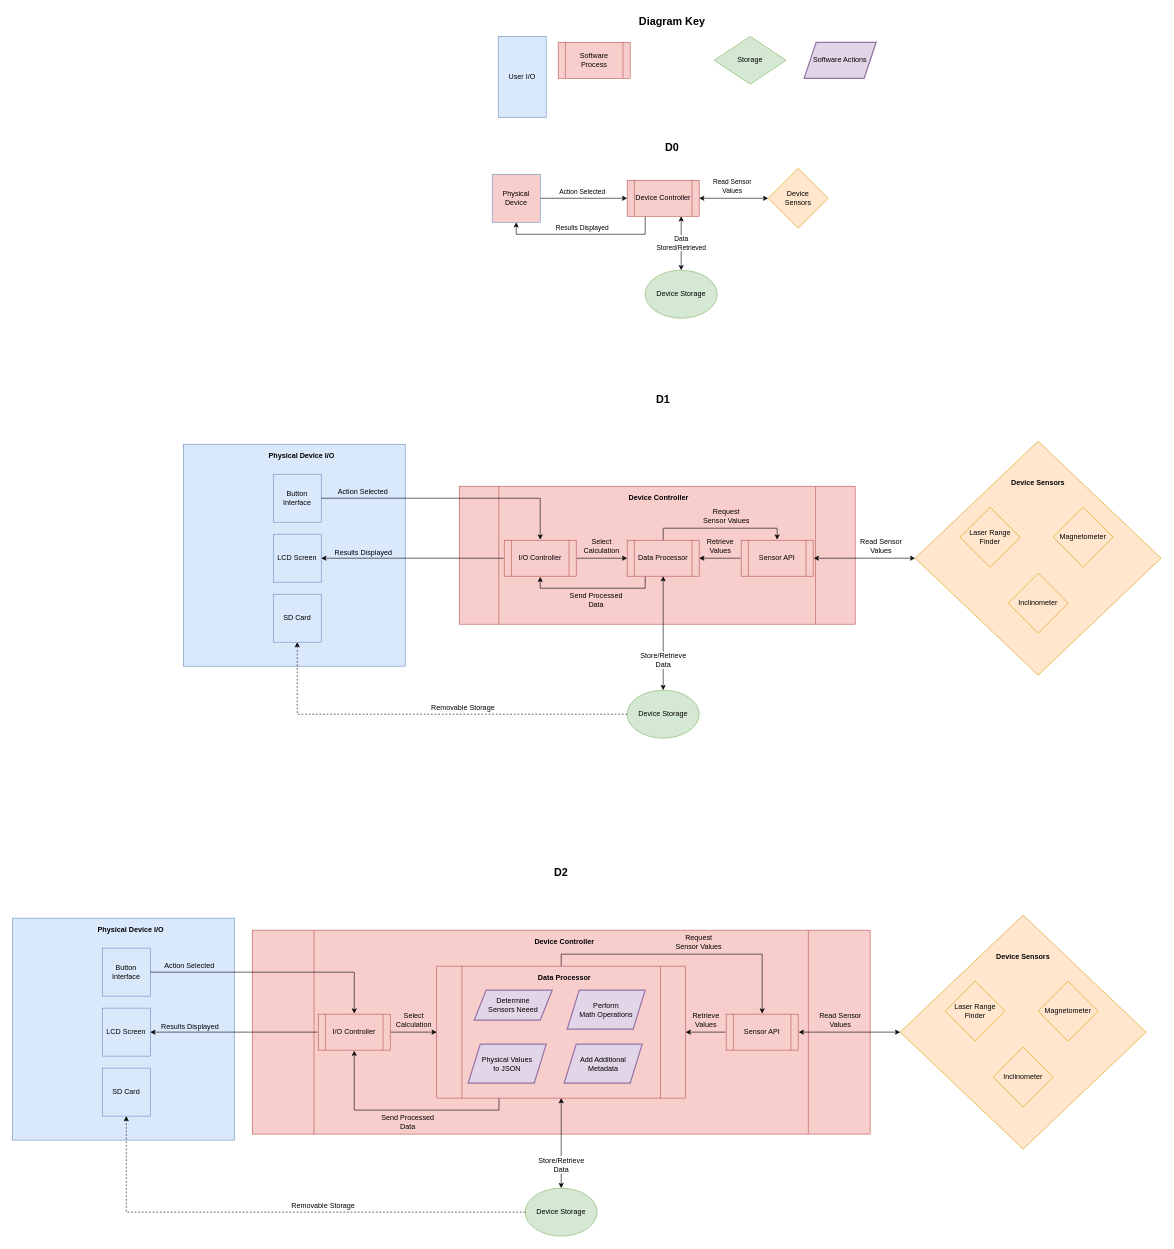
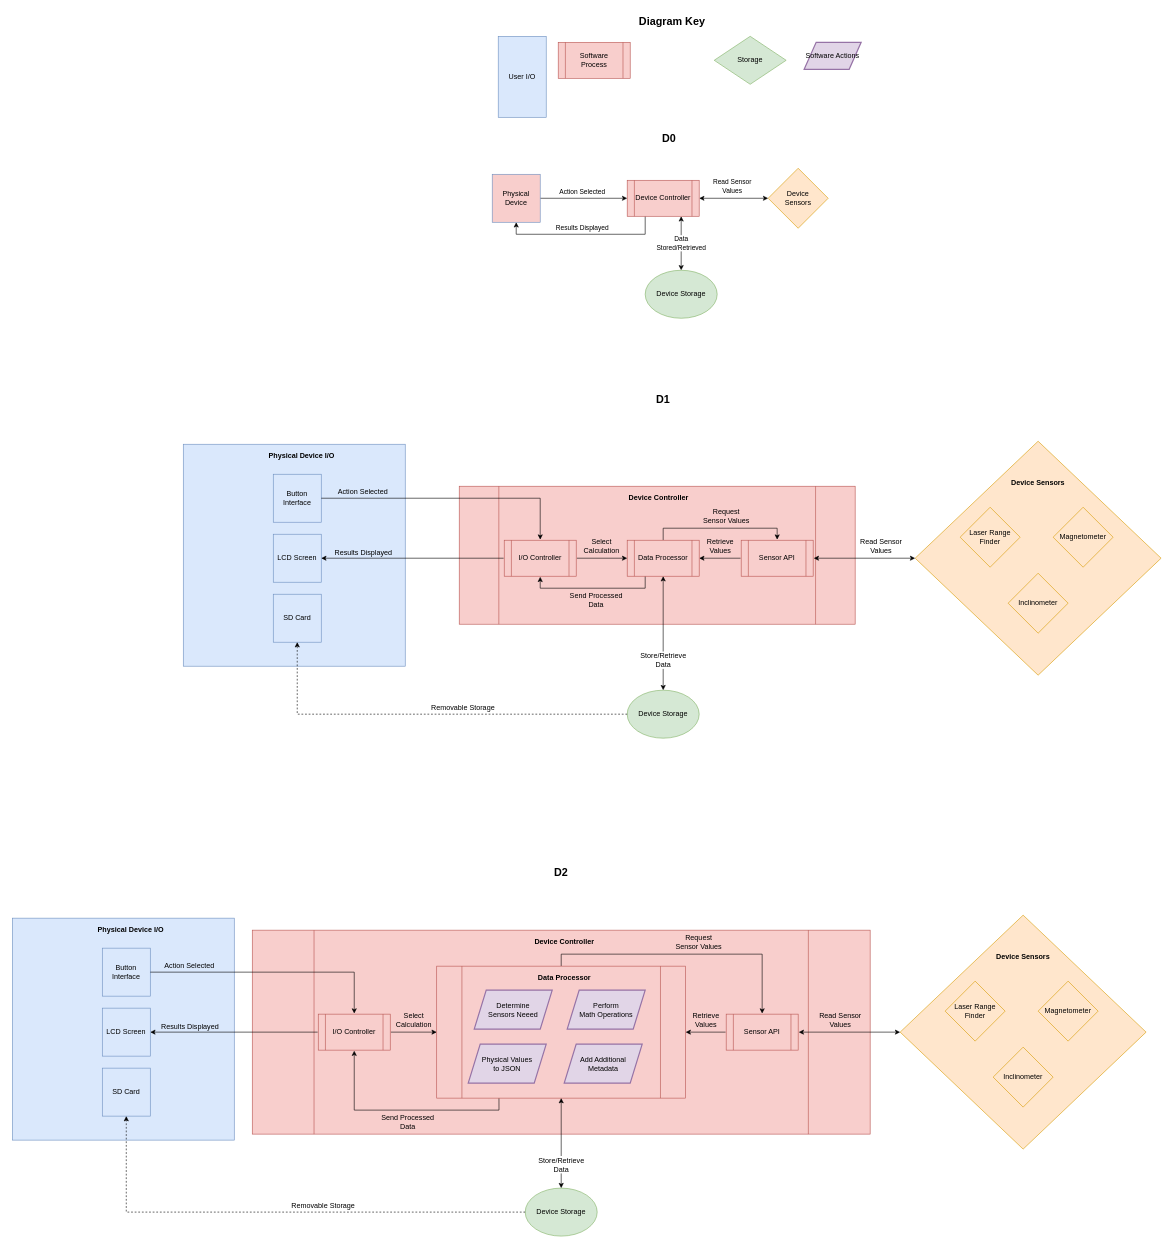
node "Software Actions": size 72x36 -> 57x27
node "D0": moved (672, 147) -> (669, 138)
node "DetermineSensors Neeed": size 78x30 -> 78x39
